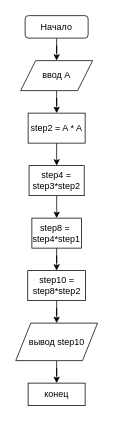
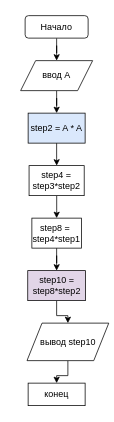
node "step2 = A * A": fillcolor #ffffff -> #dae8fc
node "step10 = step8*step2": fillcolor #ffffff -> #e1d5e7
node "вывод step10": moved (57, 342) -> (68, 342)
